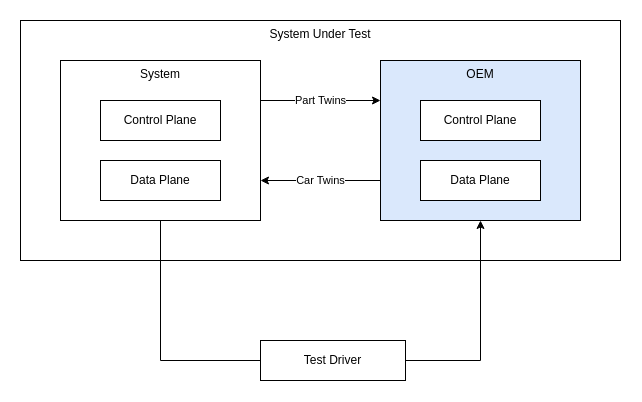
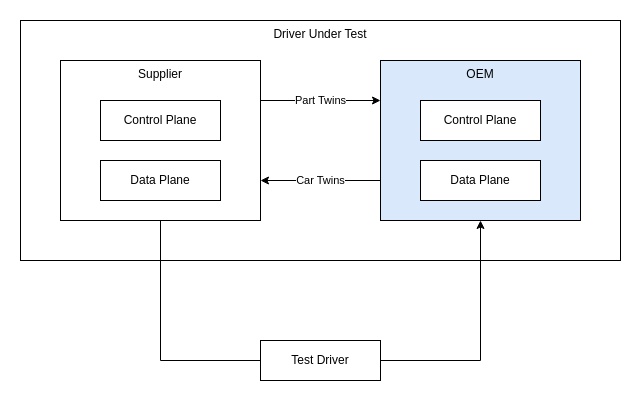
node "System Under Test": label "System Under Test" -> "Driver Under Test"
node "System": label "System" -> "Supplier"
node "Test Driver": size 145x40 -> 120x40
